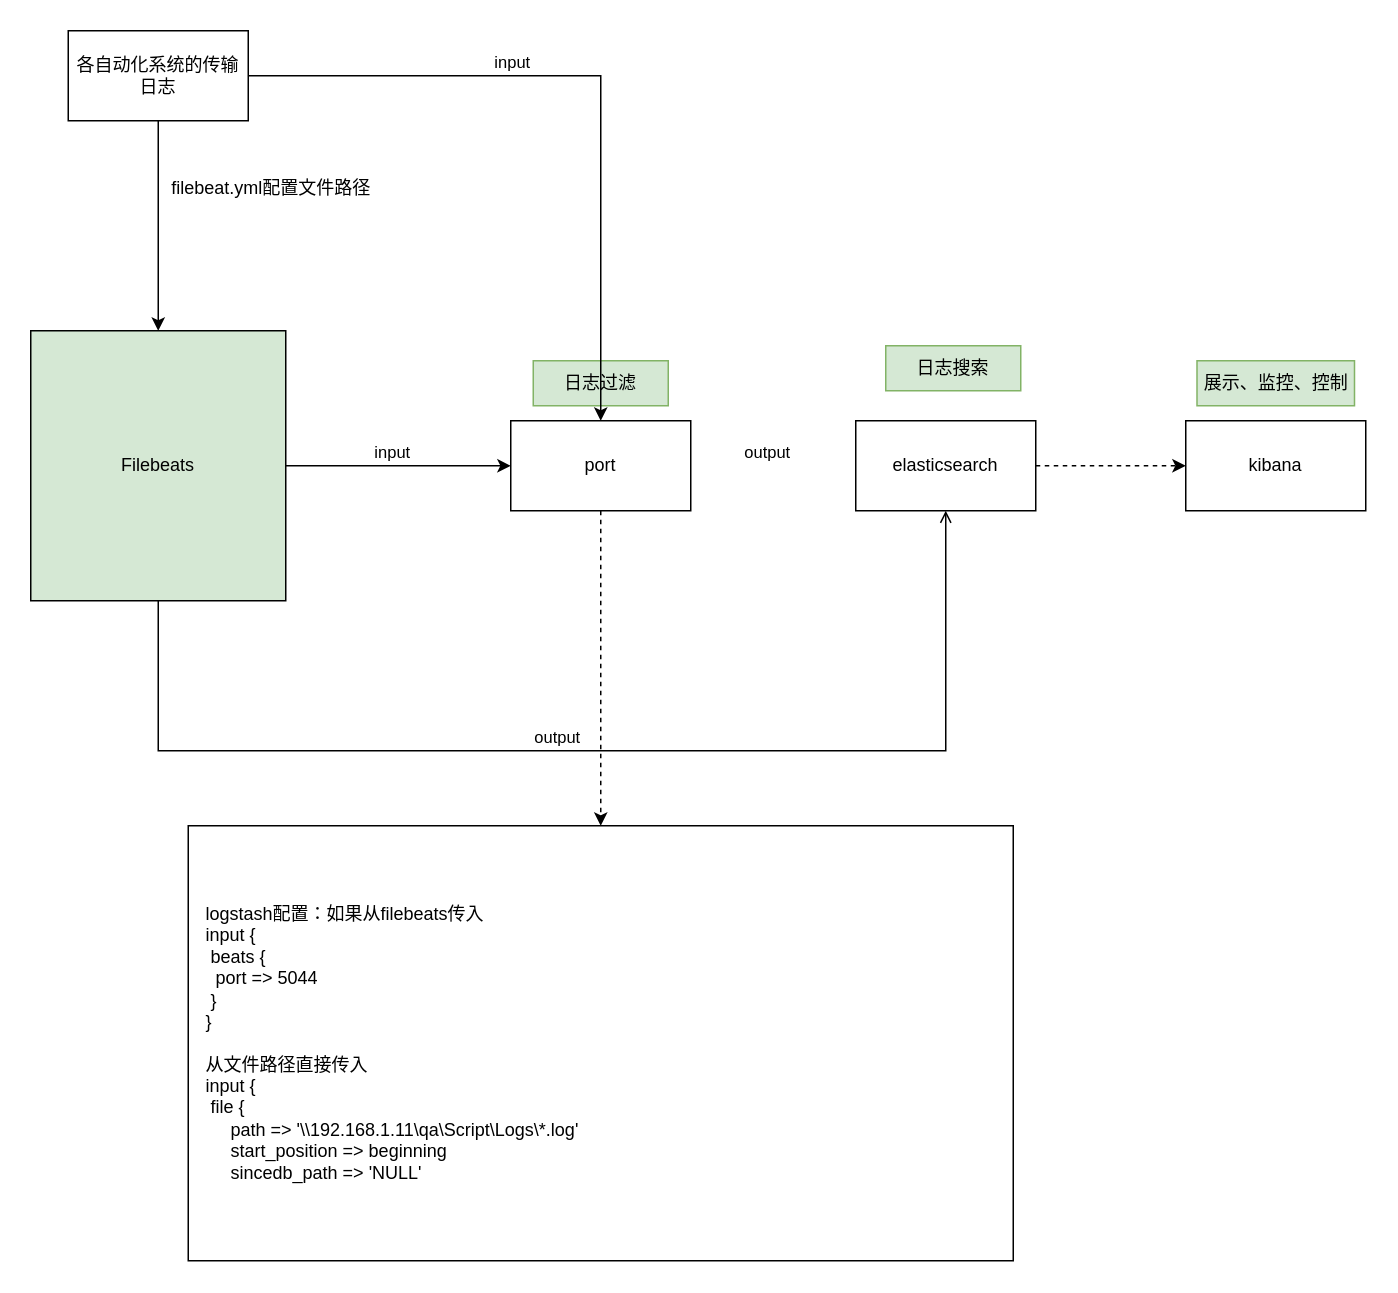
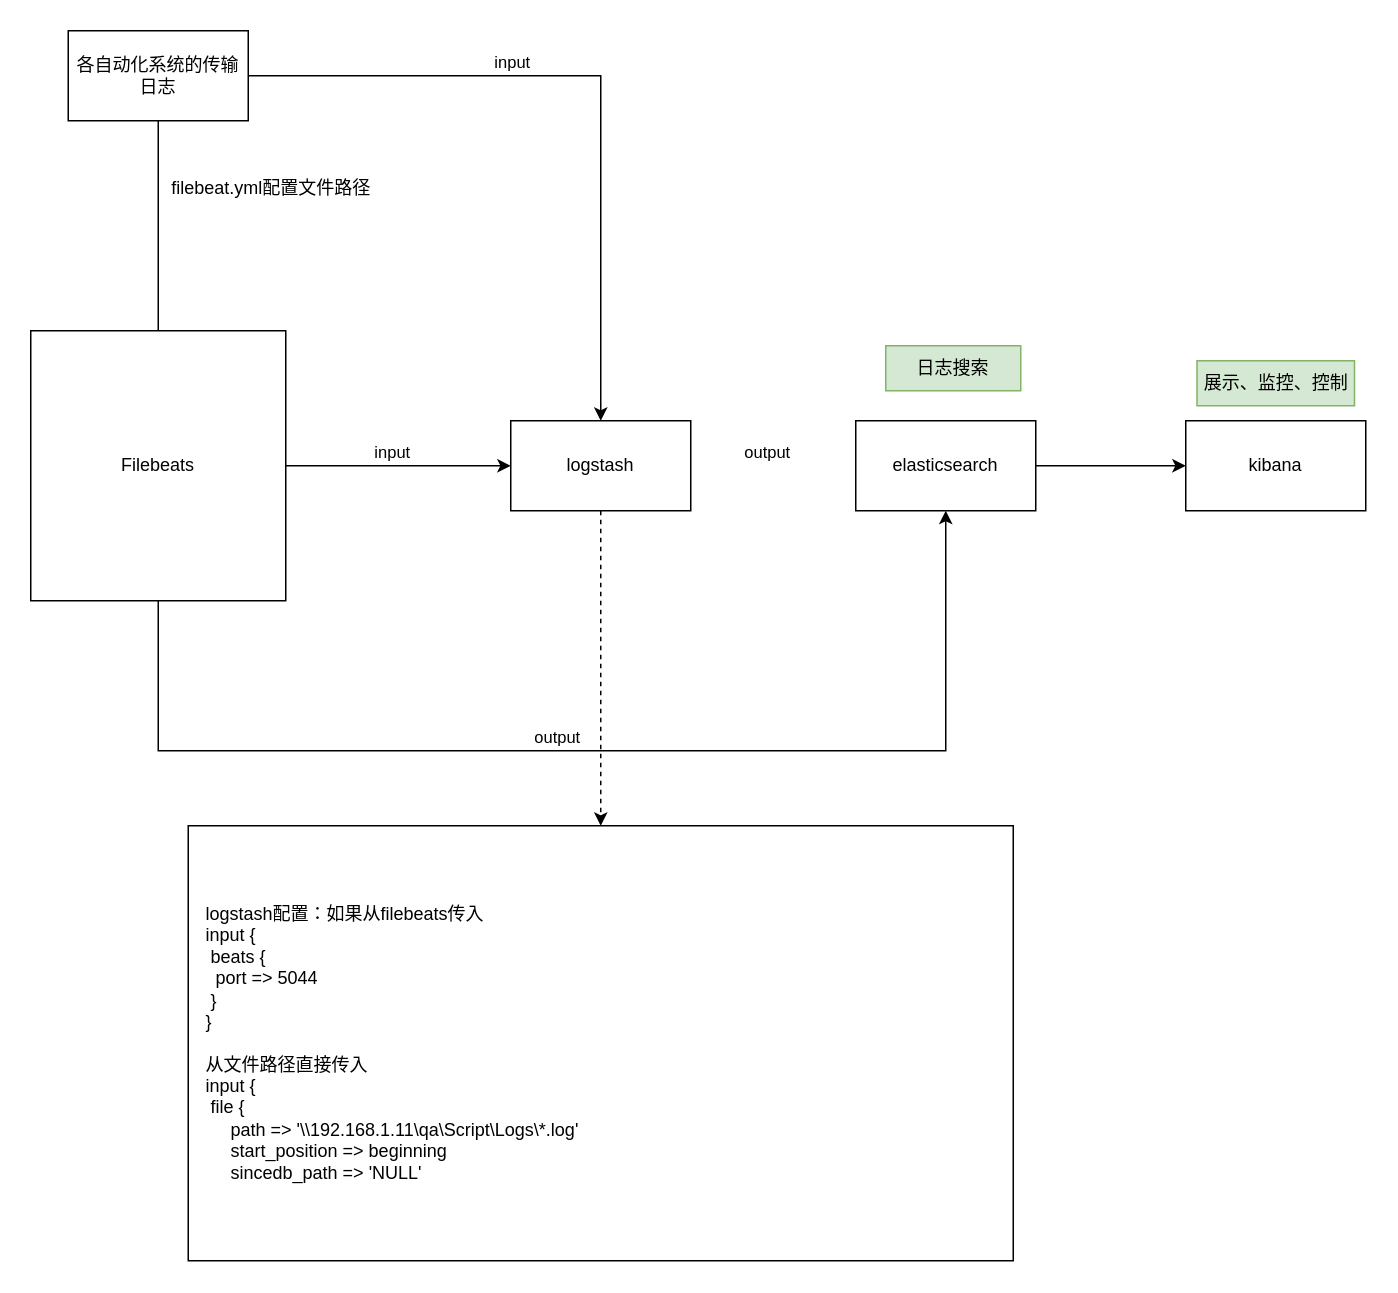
edge "各自动化系统的传输日志" -> "Filebeats": arrowhead classic -> none
node "日志过滤": removed
node "Filebeats": fillcolor #d5e8d4 -> #ffffff
node "port": label "port" -> "logstash"
edge "elasticsearch" -> "kibana": style dashed -> solid
edge "Filebeats" -> "elasticsearch": arrowhead open -> classic
